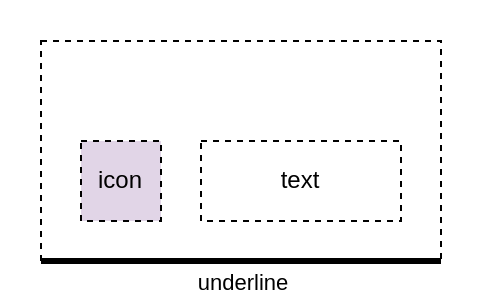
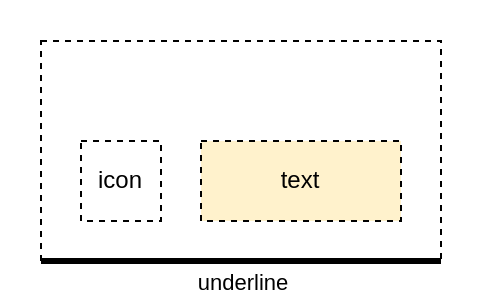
node "icon": fillcolor #e1d5e7 -> #ffffff
node "text": fillcolor #ffffff -> #fff2cc
